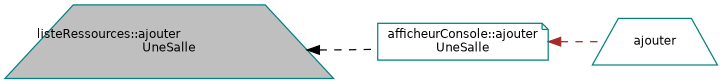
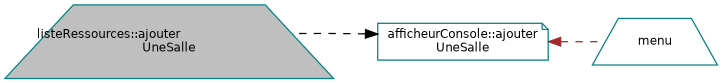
node "ajouter": label "ajouter" -> "menu"
edge "afficheurConsole::ajouter UneSalle" -> "listeRessources::ajouter UneSalle": reversed
